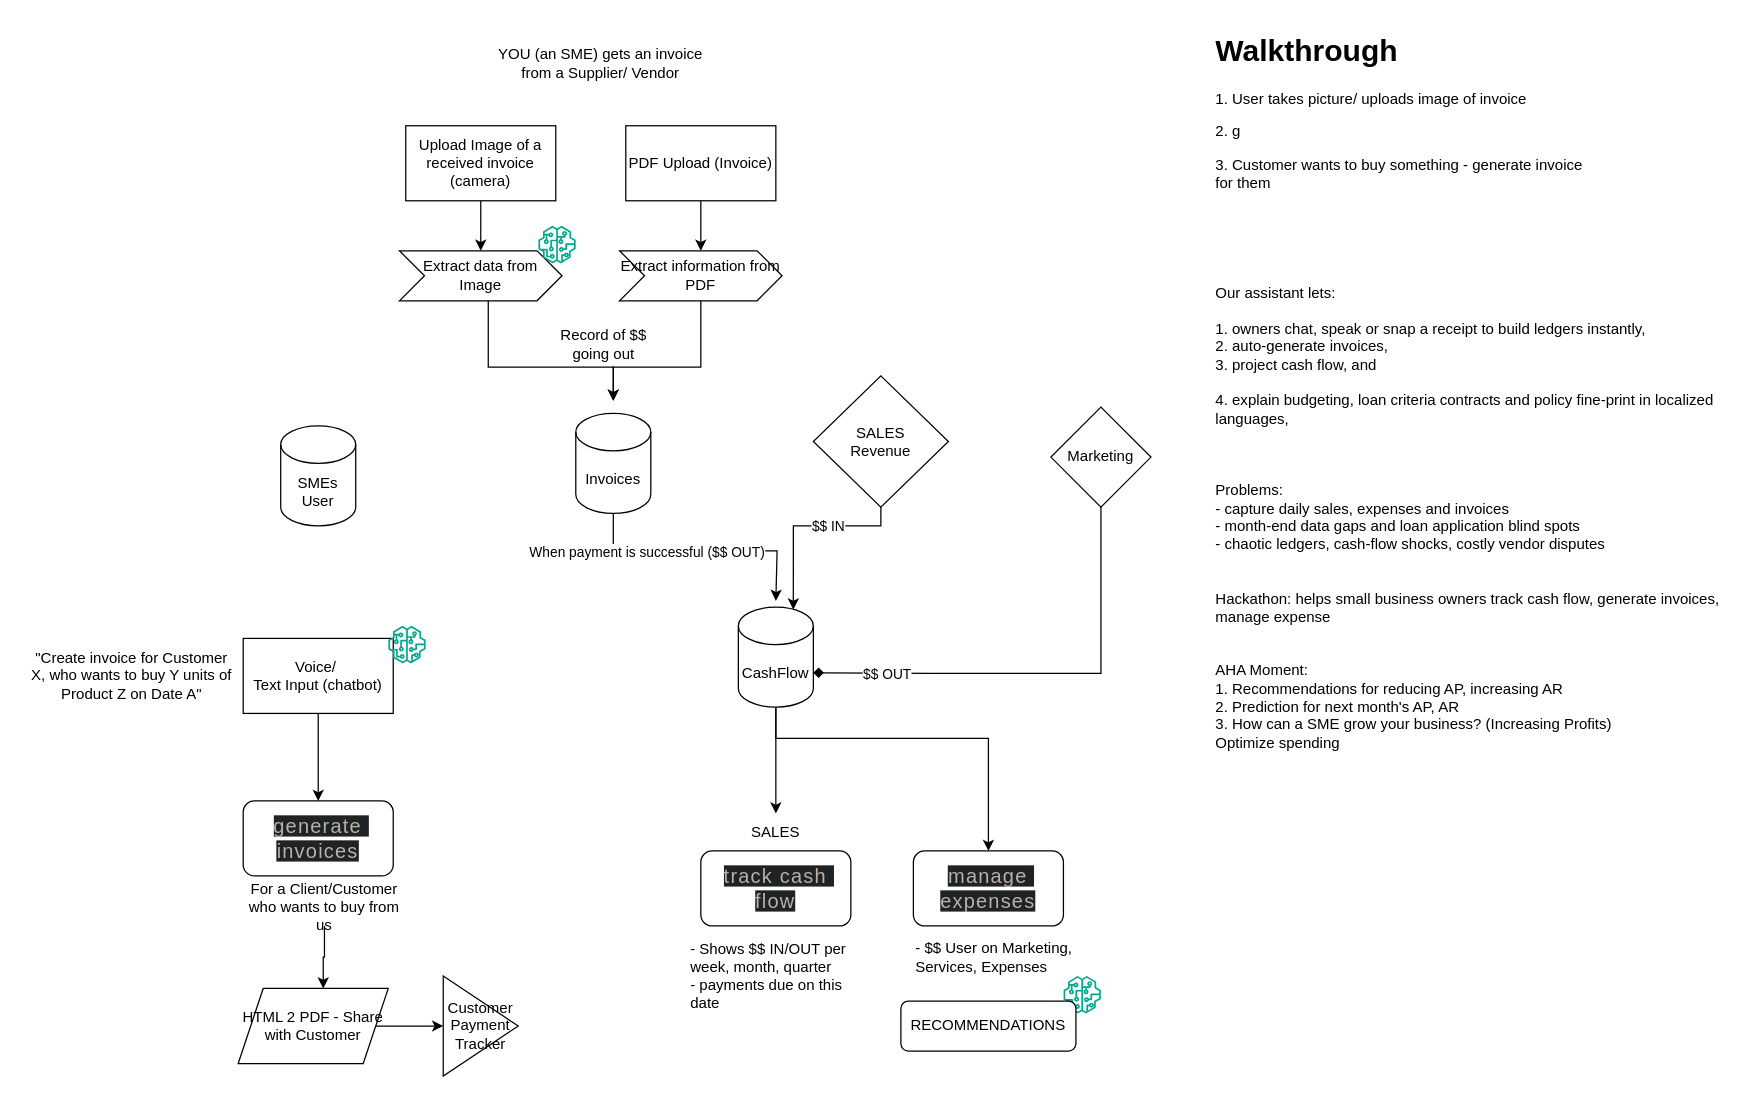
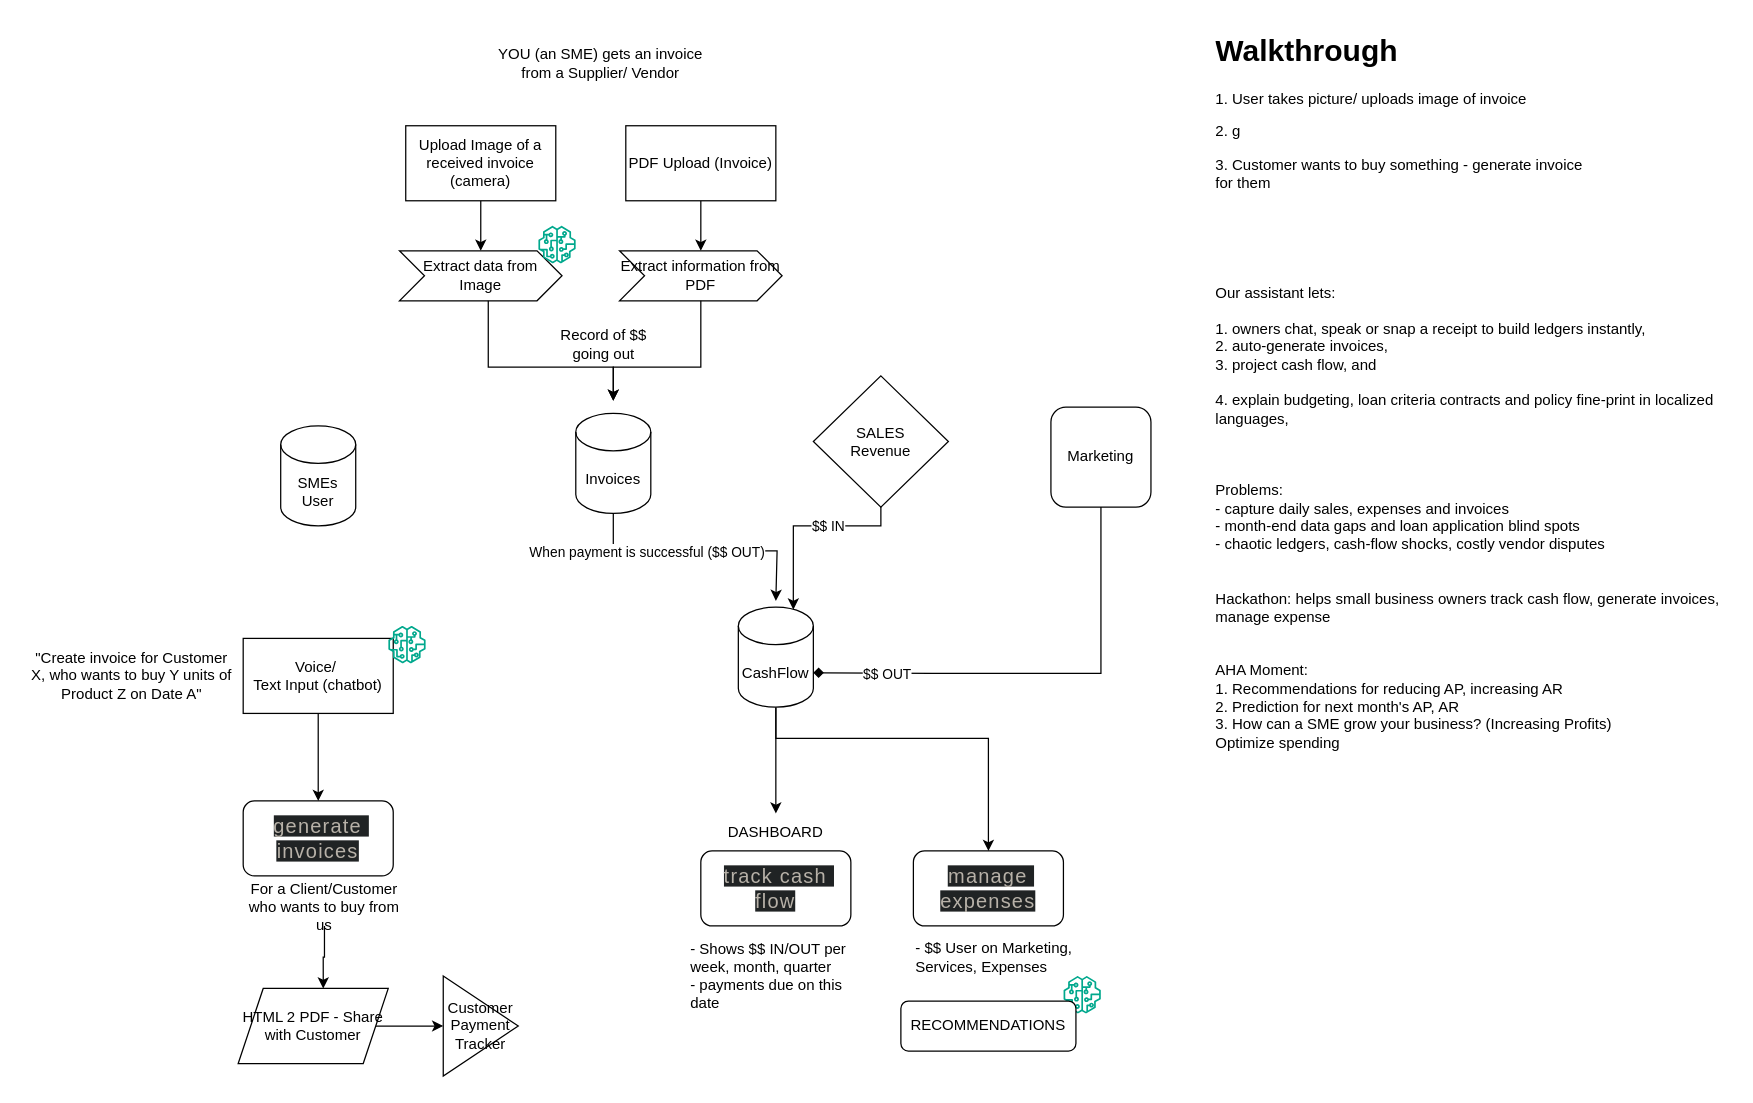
node "Marketing": shape diamond -> rounded rectangle
node "SALES": label "SALES" -> "DASHBOARD"
